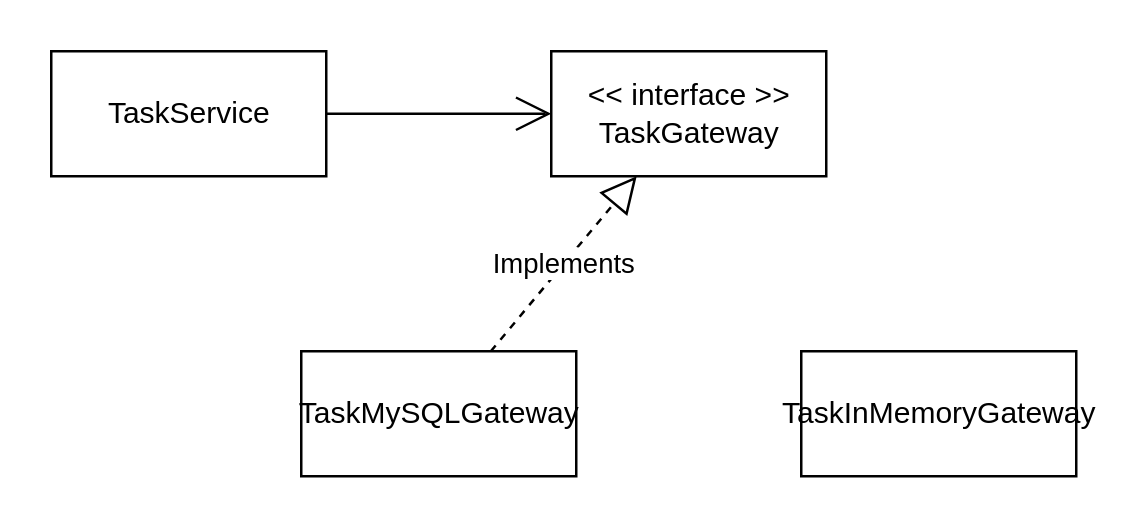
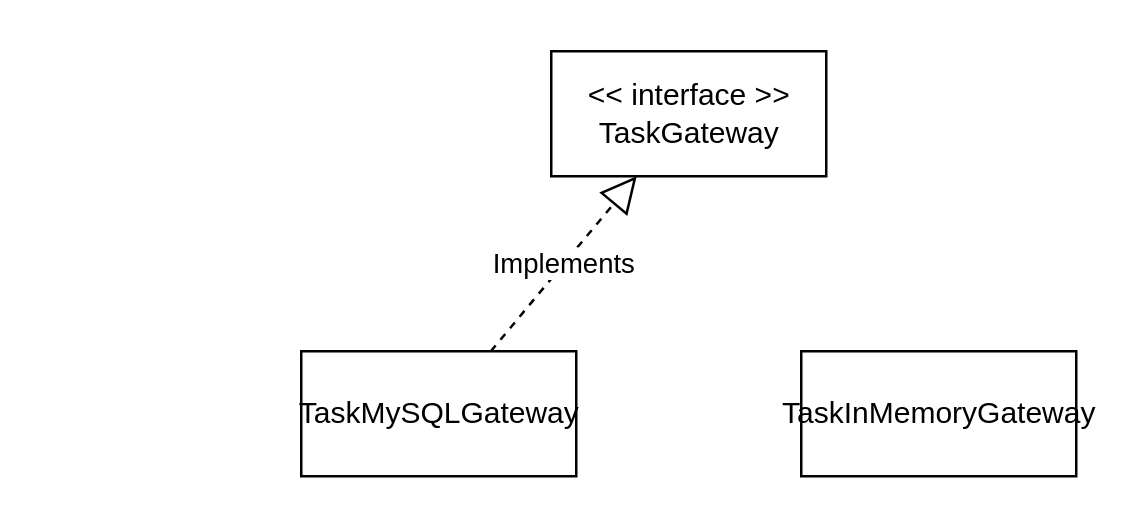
node "TaskService": removed
edge "TaskService" -> "<< interface >> TaskGateway": removed
